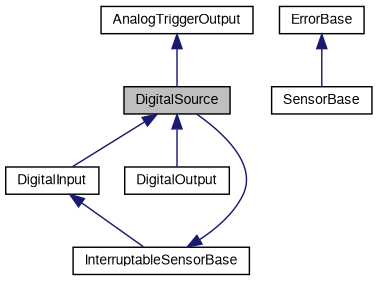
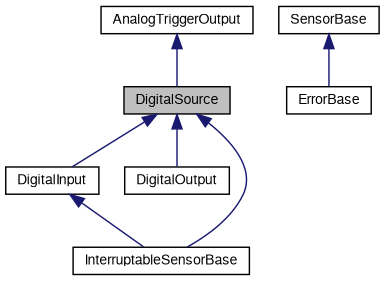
edge "SensorBase" -> "ErrorBase": reversed
edge "DigitalSource" -> "InterruptableSensorBase": reversed
